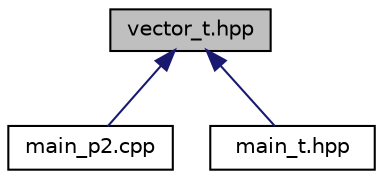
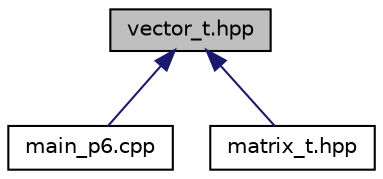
node "main_p2.cpp": label "main_p2.cpp" -> "main_p6.cpp"
node "main_t.hpp": label "main_t.hpp" -> "matrix_t.hpp"
